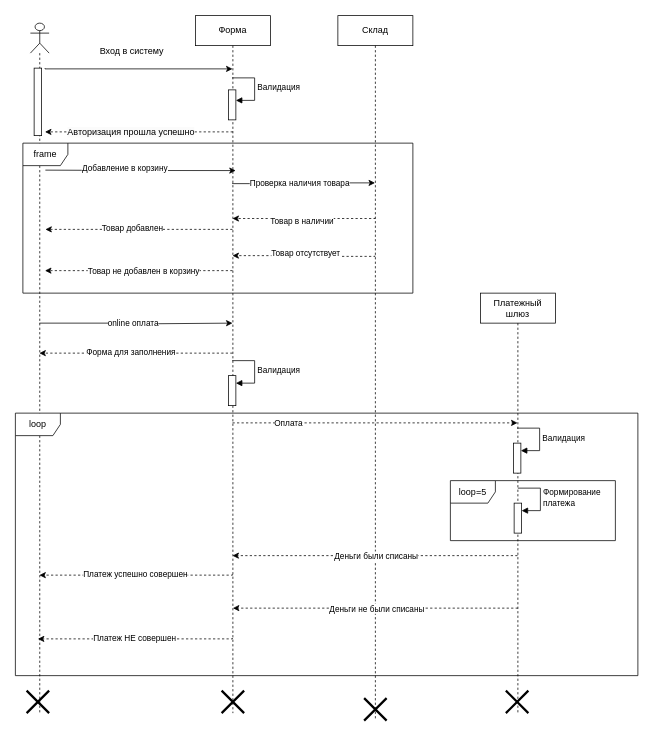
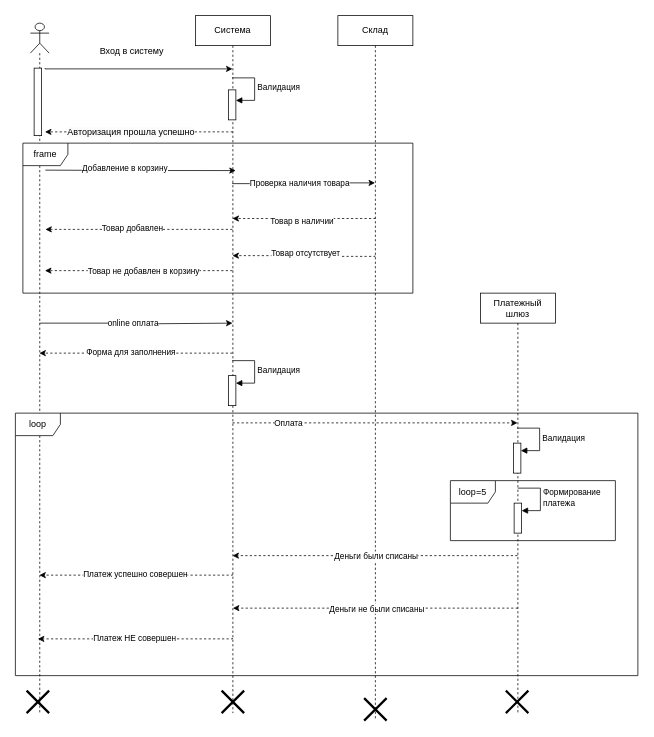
node "Форма": label "Форма" -> "Система"
